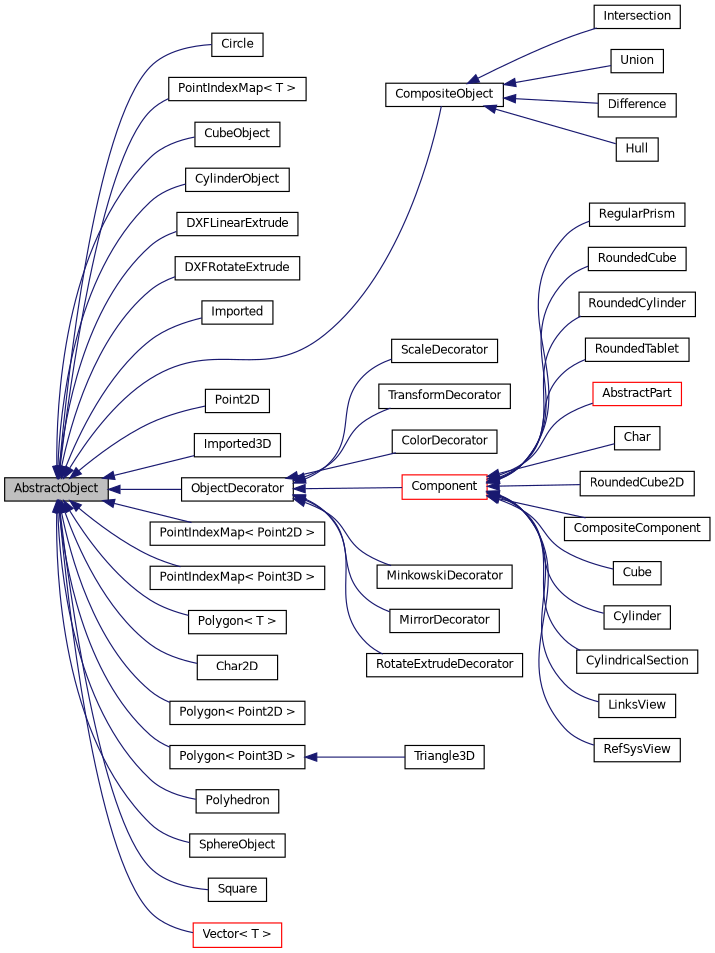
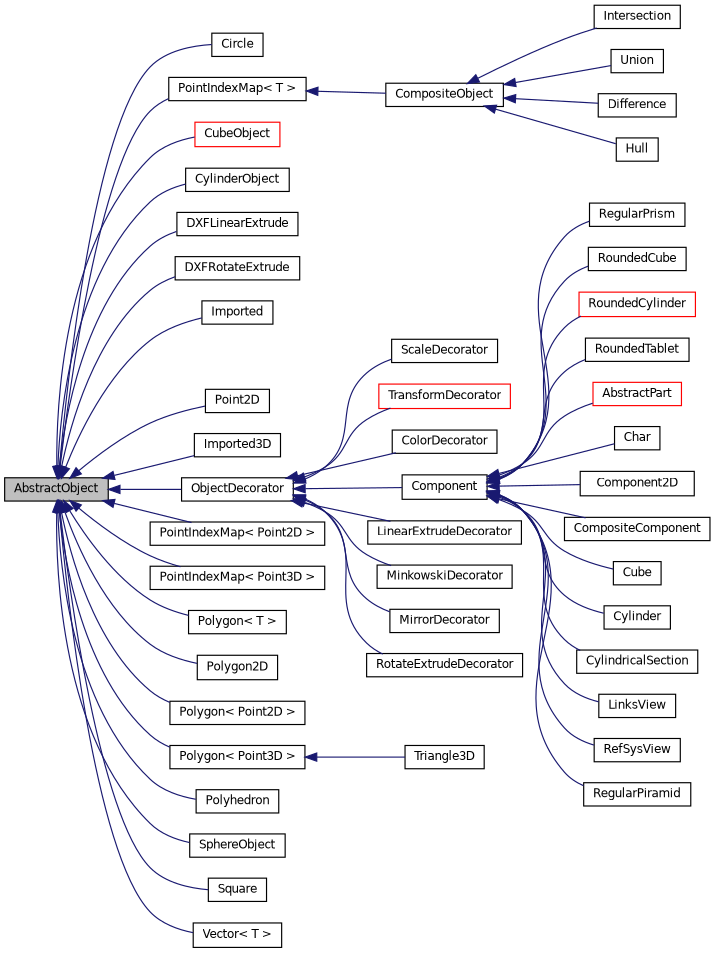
node "CubeObject": color black -> red
node "RoundedCylinder": color black -> red
edge "CompositeObject" -> "AbstractObject": now "CompositeObject" -> "PointIndexMap< T >"
node "TransformDecorator": color black -> red
node "RoundedCube2D": label "RoundedCube2D" -> "Component2D"
node "Component": color red -> black
node "LinearExtrudeDecorator": added
node "Char2D": label "Char2D" -> "Polygon2D"
node "RegularPiramid": added
node "Vector< T >": color red -> black
